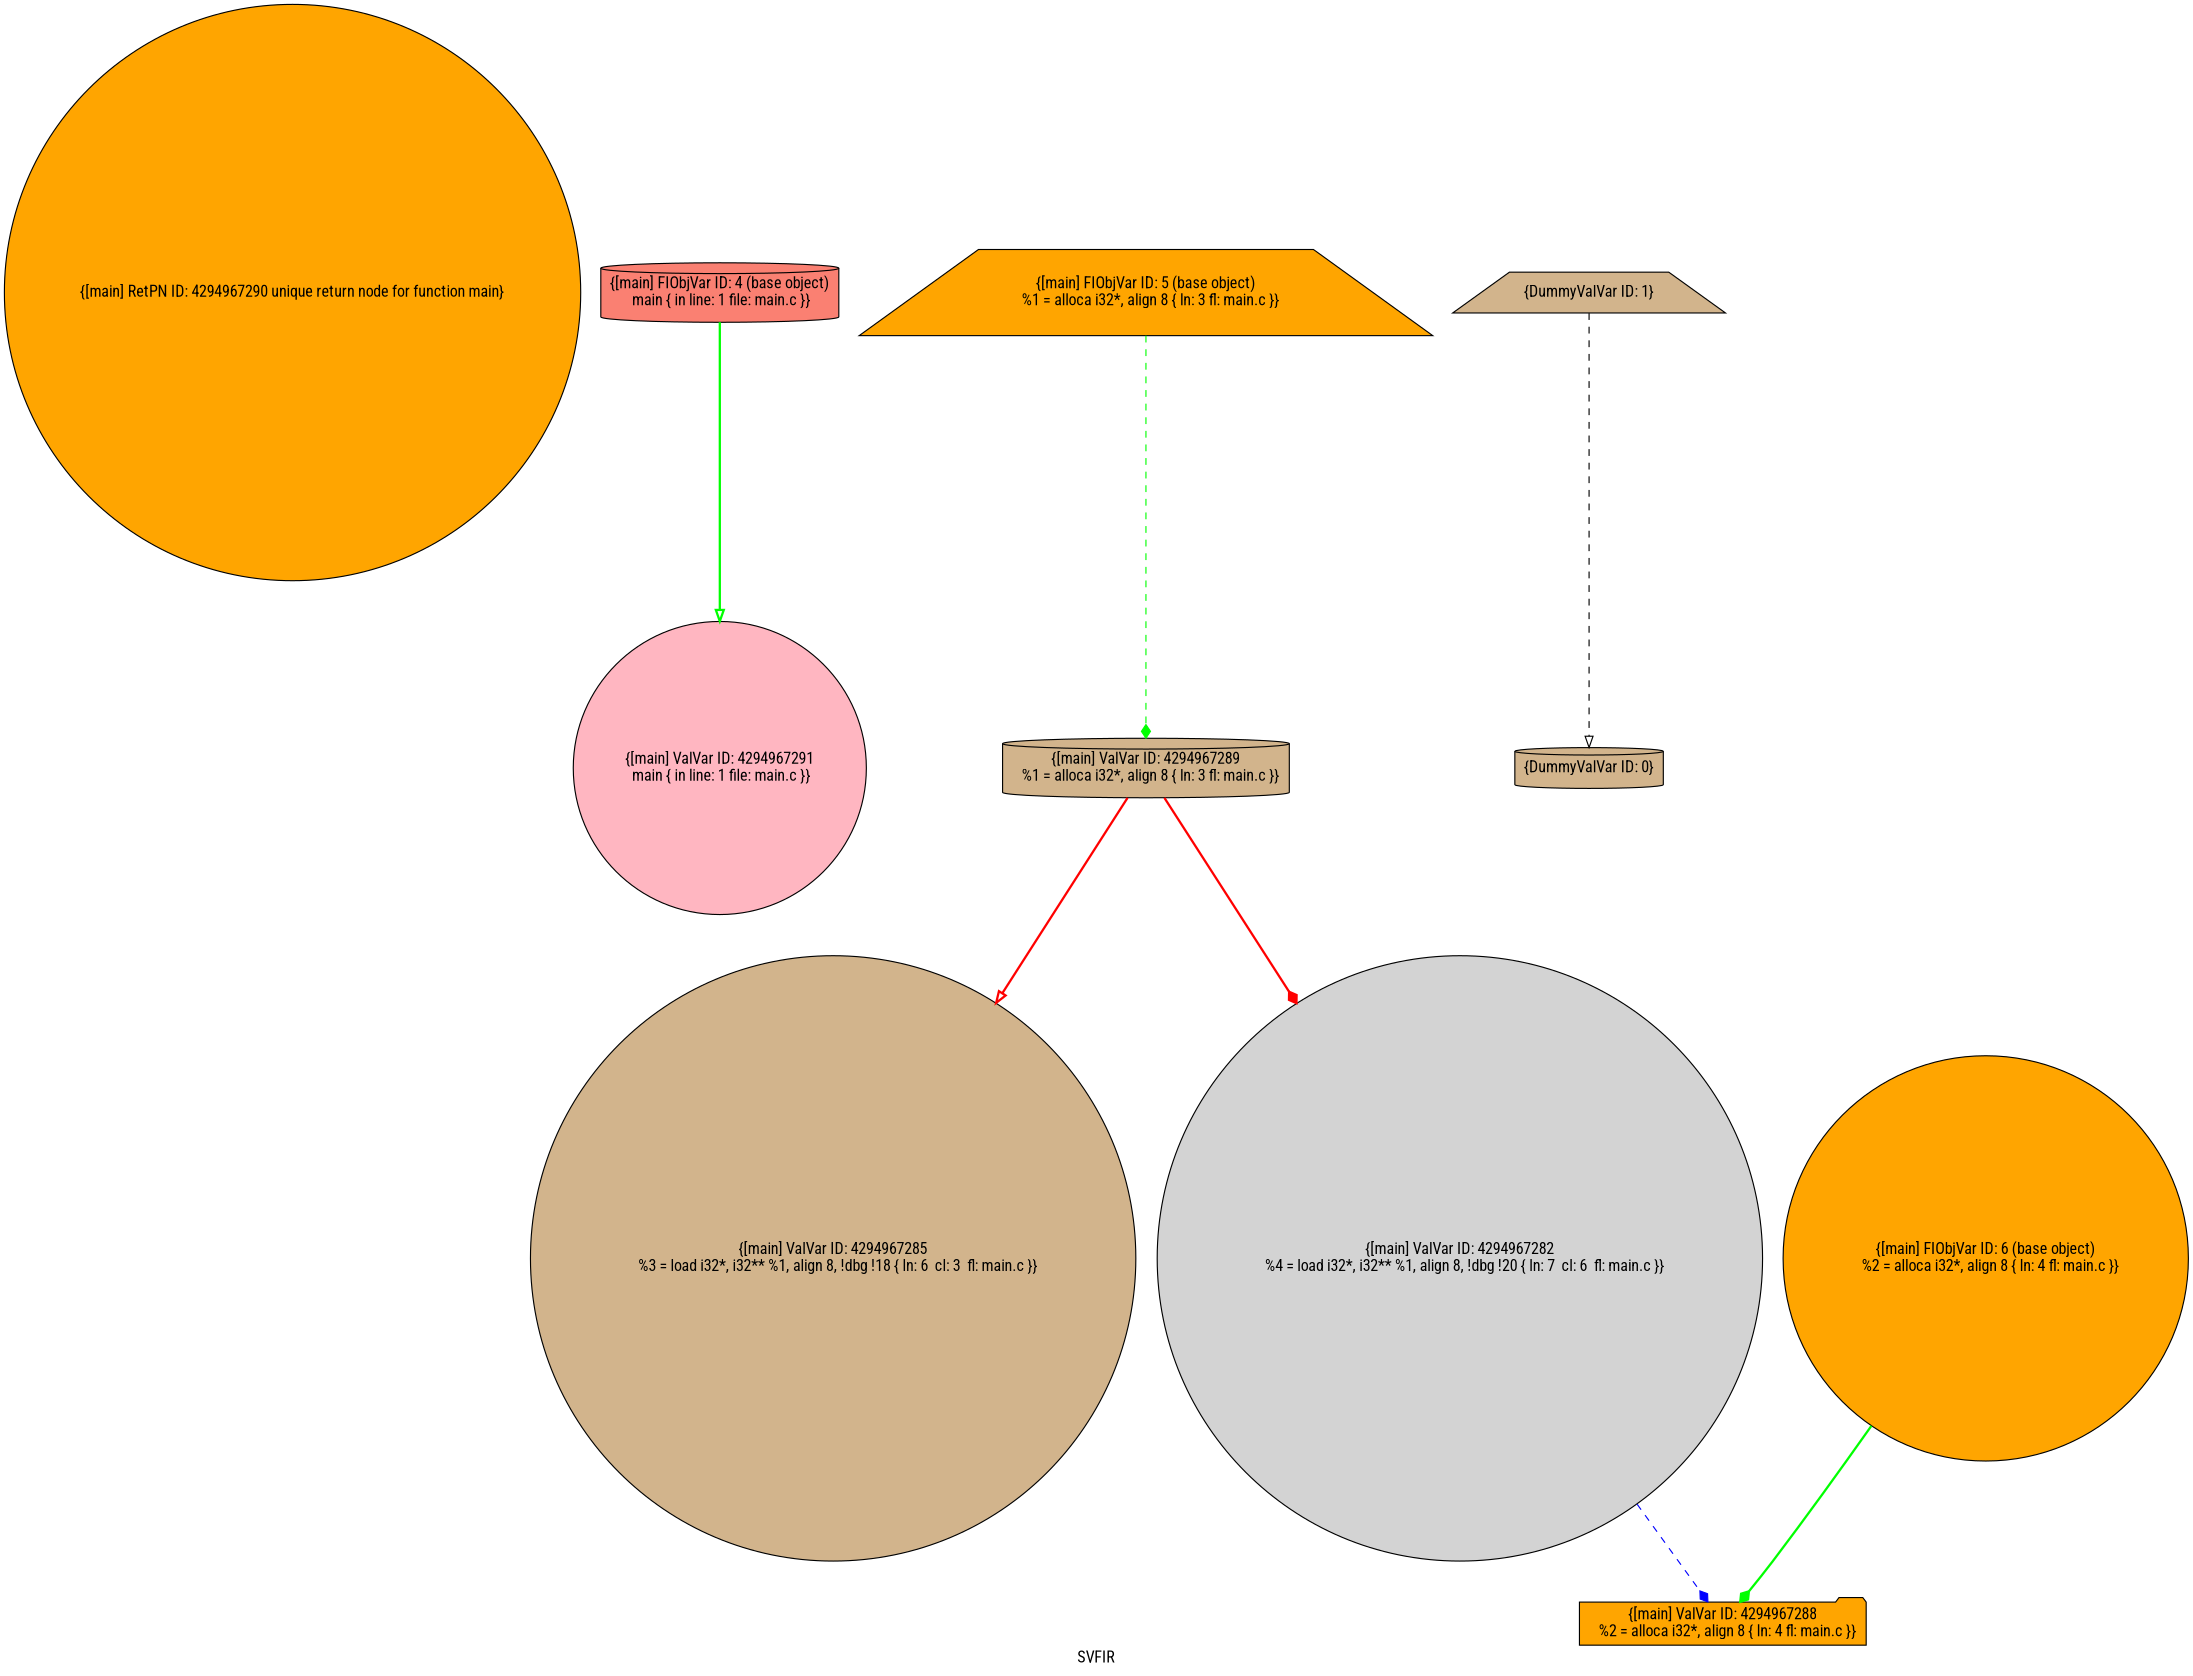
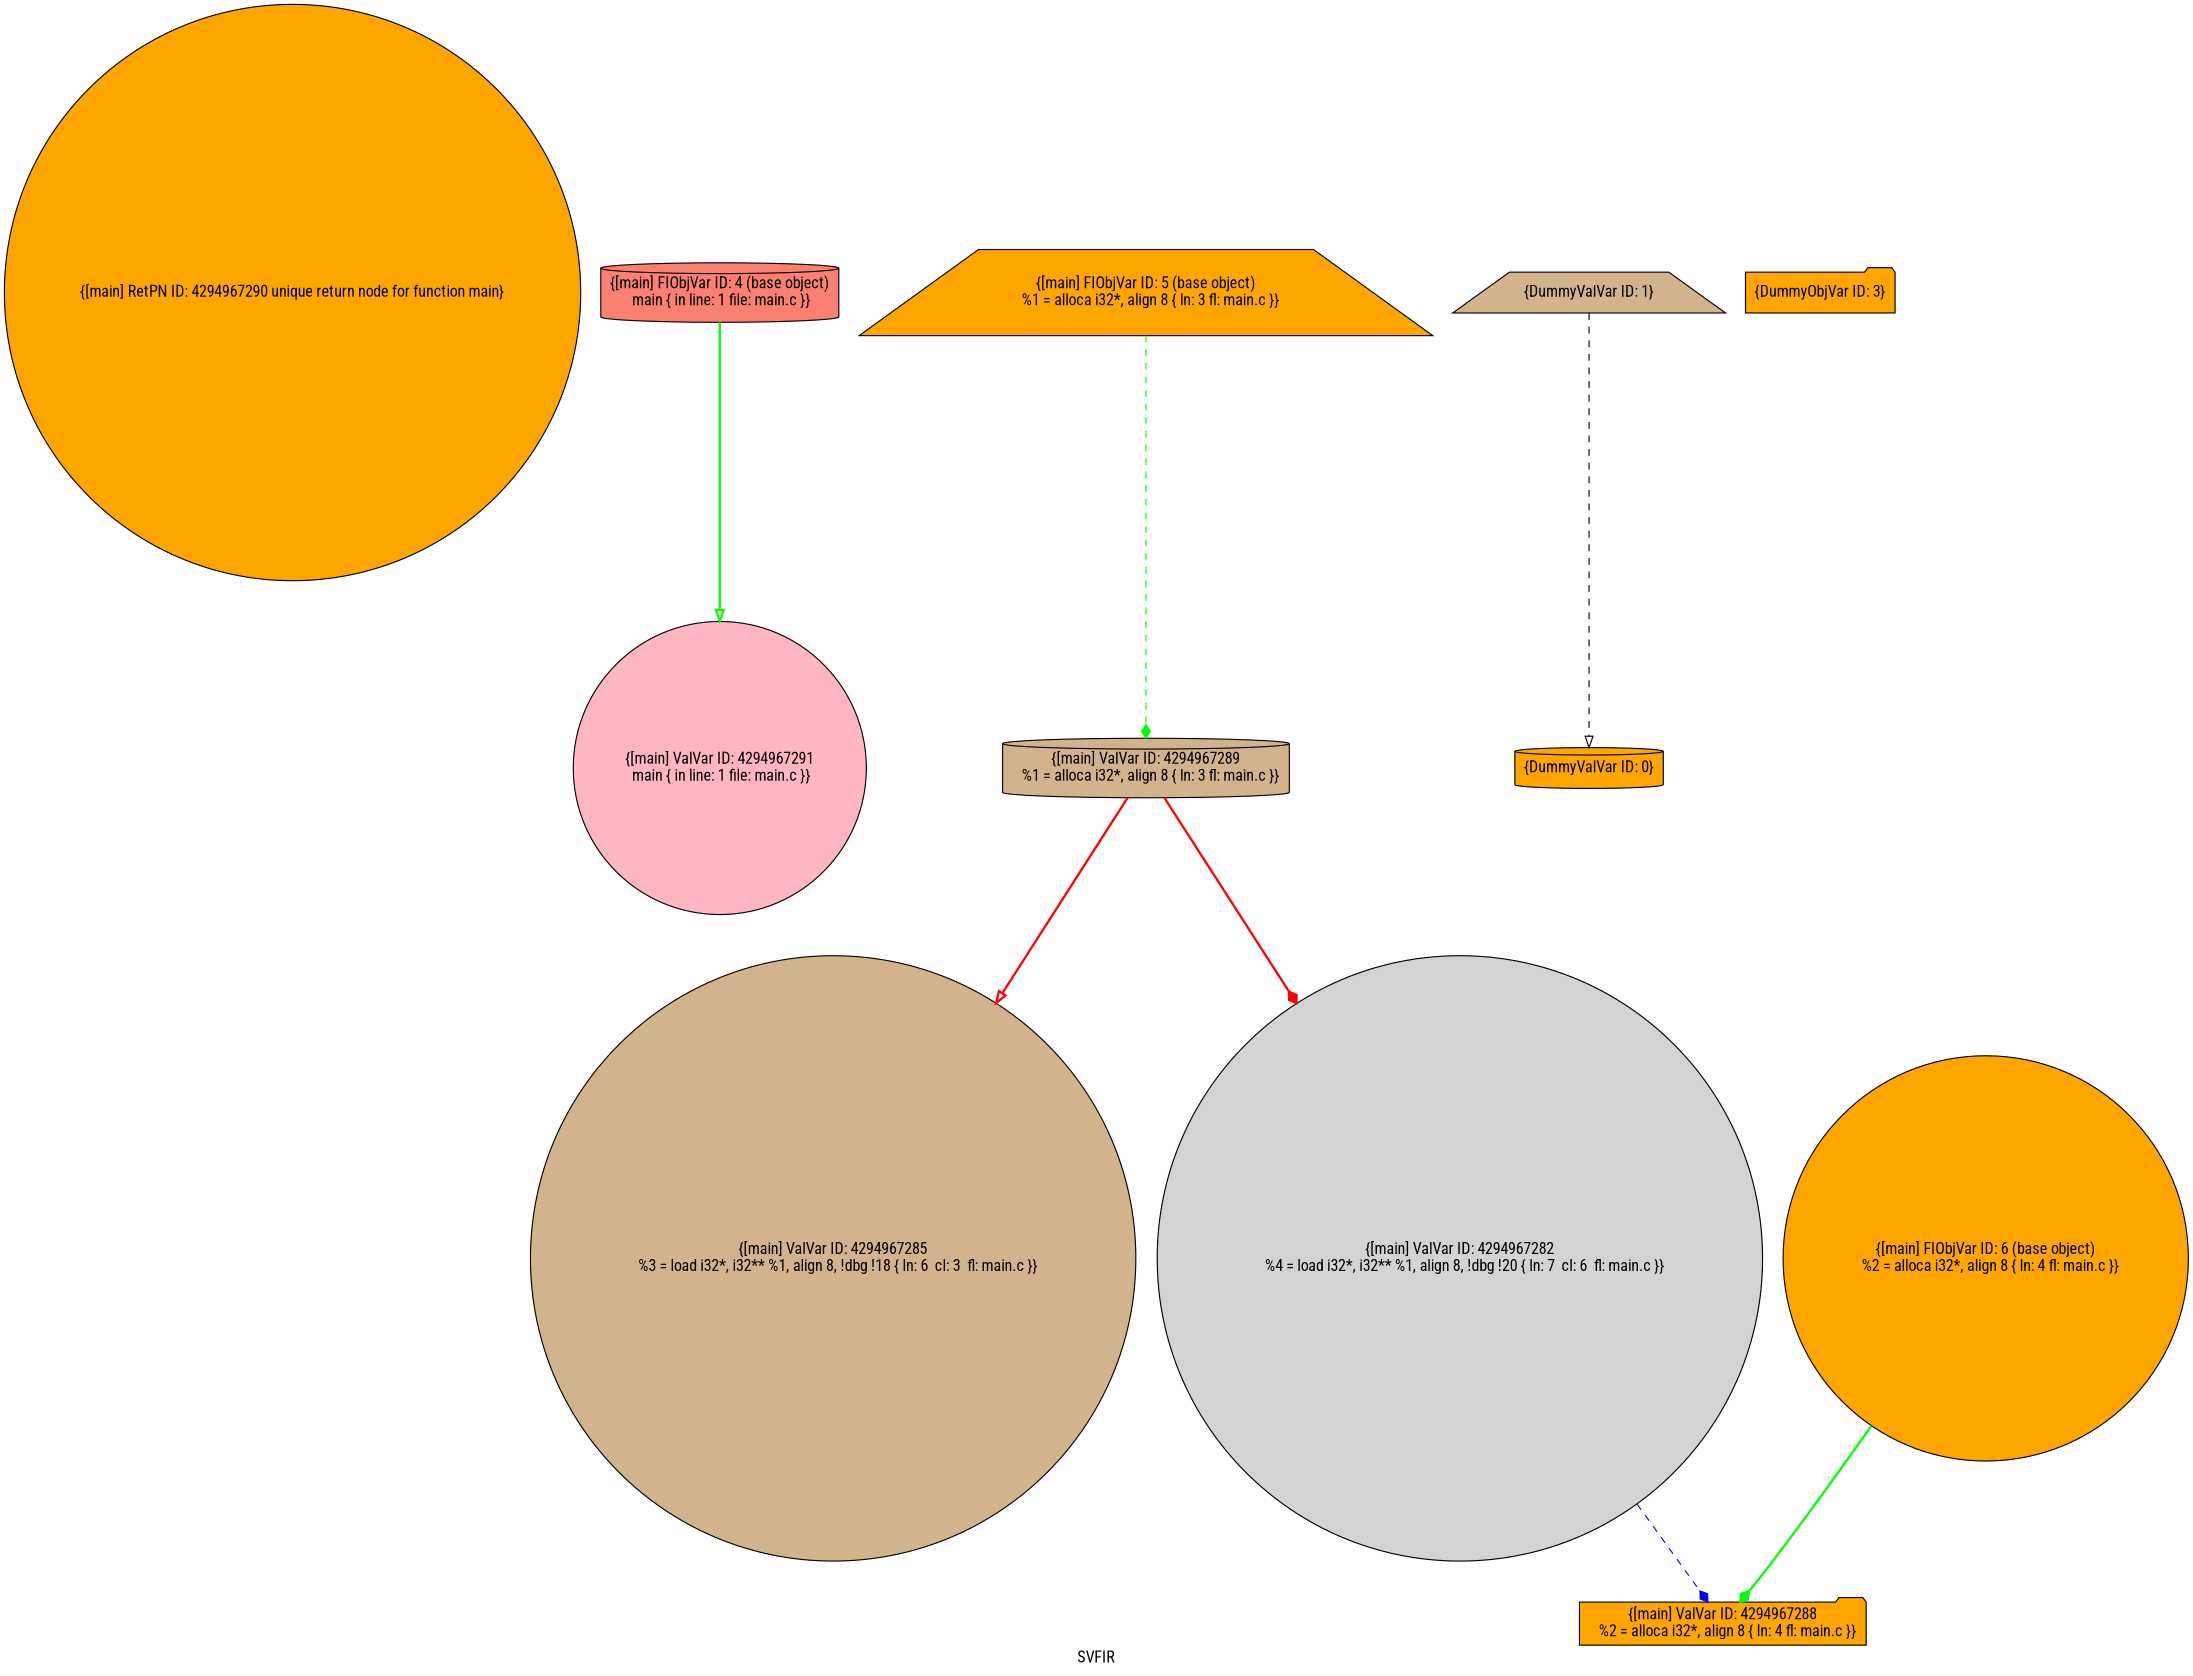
node "{DummyObjVar ID: 3}": added
node "{DummyValVar ID: 0}": fillcolor tan -> orange
